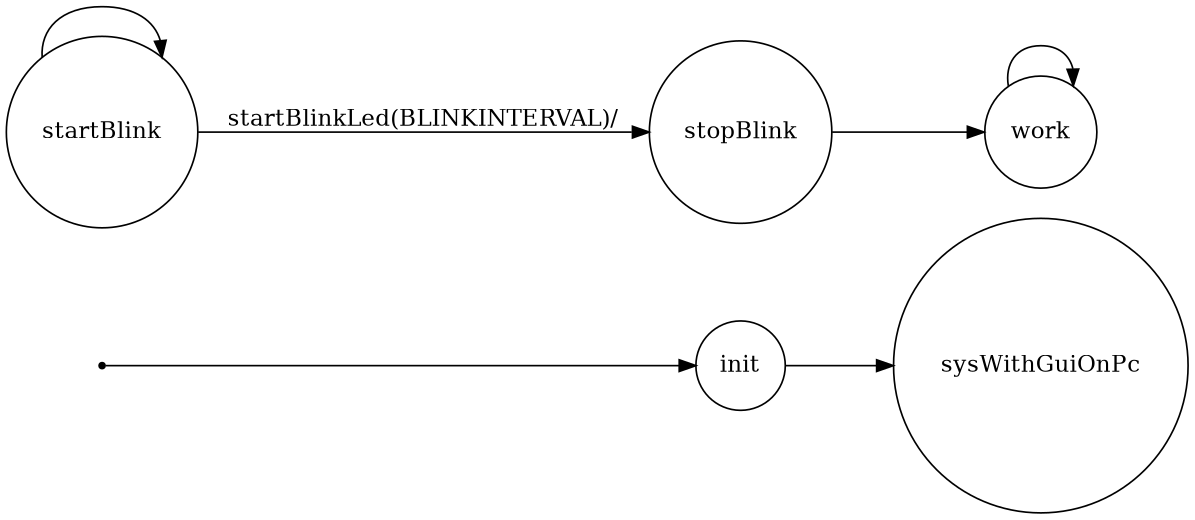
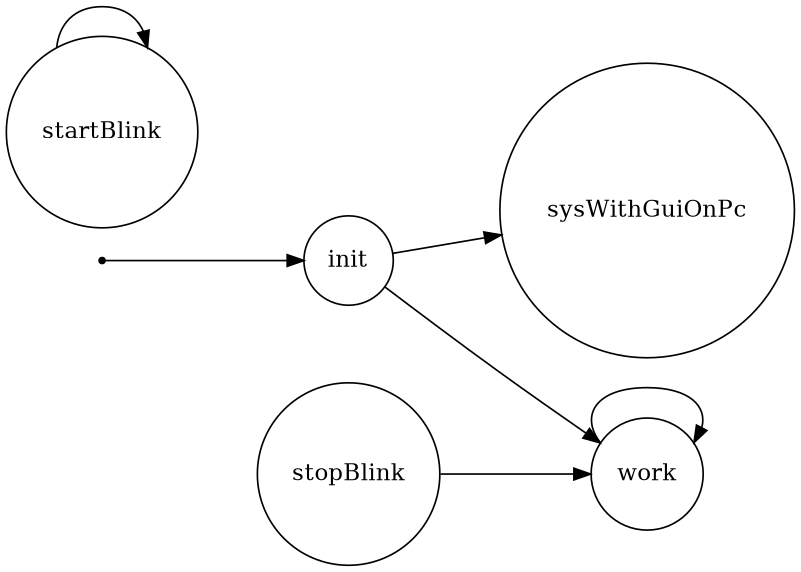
edge "startBlink" -> "stopBlink": removed, label "startBlinkLed(BLINKINTERVAL)/"
edge "init" -> "work": added
